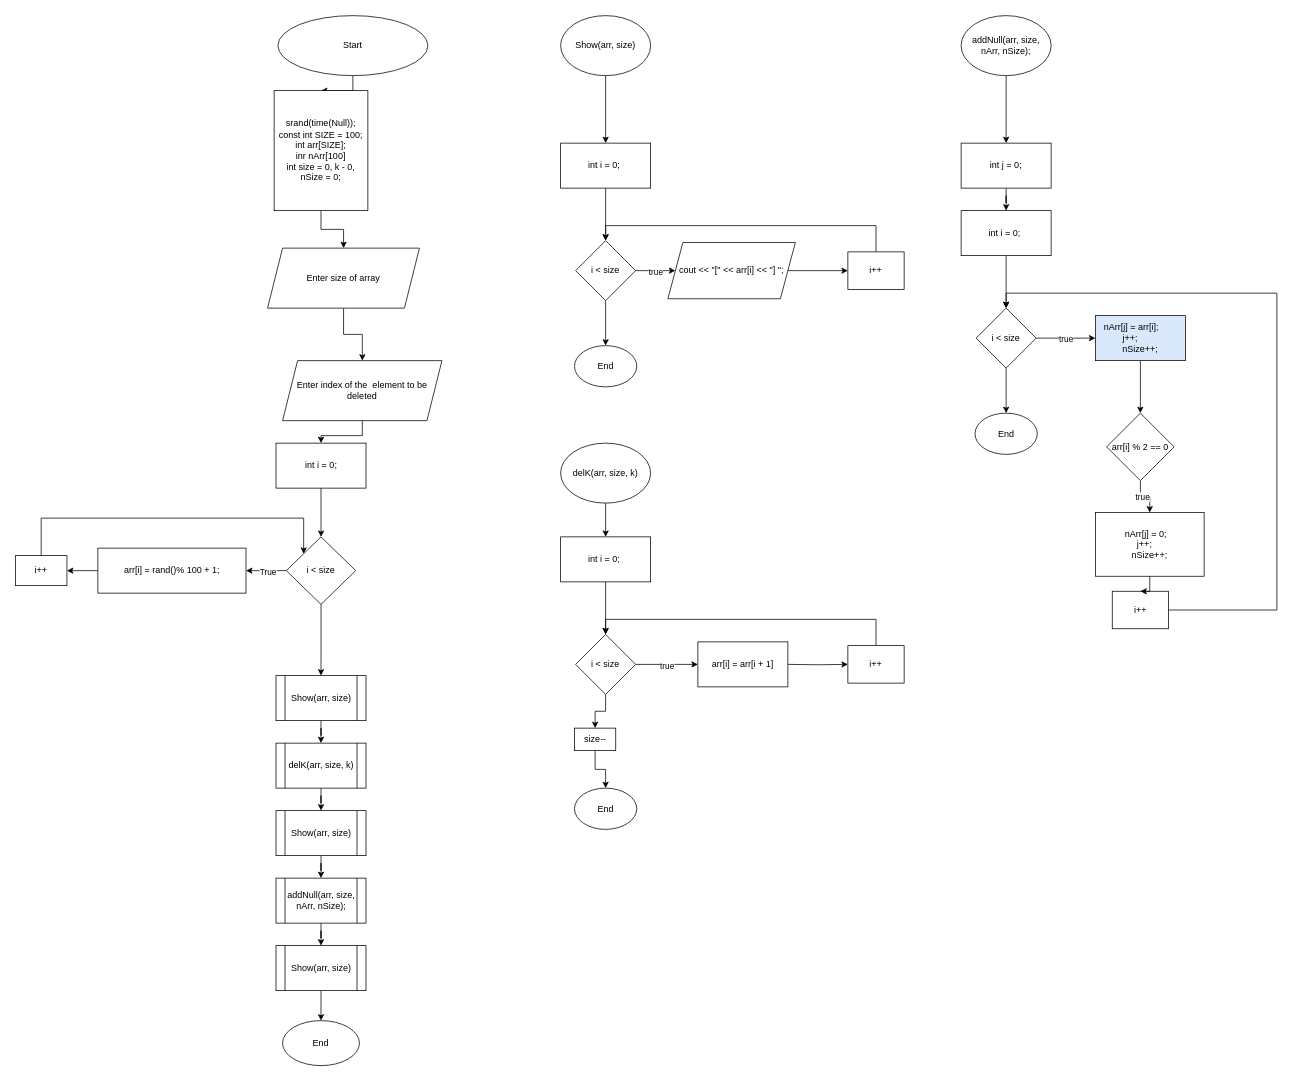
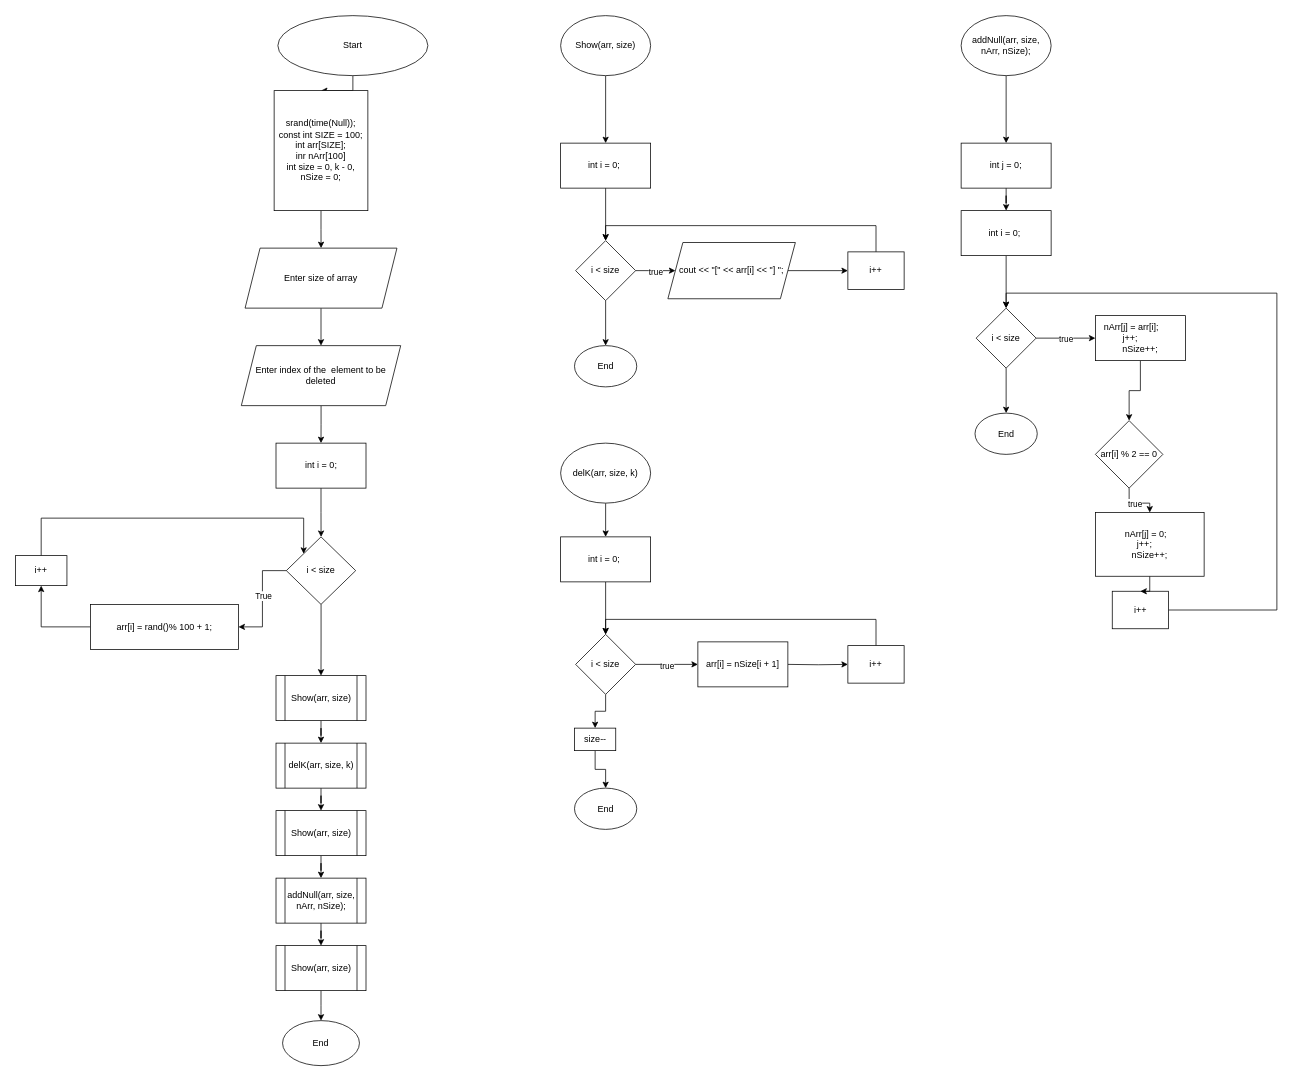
node "Enter size of array": moved (344, 278) -> (321, 278)
node "nArr[j] = arr[i]; j++; nSize++;": fillcolor #dae8fc -> #ffffff
node "Enter index of the element to be deleted": moved (362, 390) -> (321, 375)
node "arr[i] % 2 == 0": moved (1140, 447) -> (1129, 454)
node "arr[i] = rand()% 100 + 1;": moved (172, 570) -> (164, 627)
node "arr[i] = arr[i + 1]": label "arr[i] = arr[i + 1]" -> "arr[i] = nSize[i + 1]"
